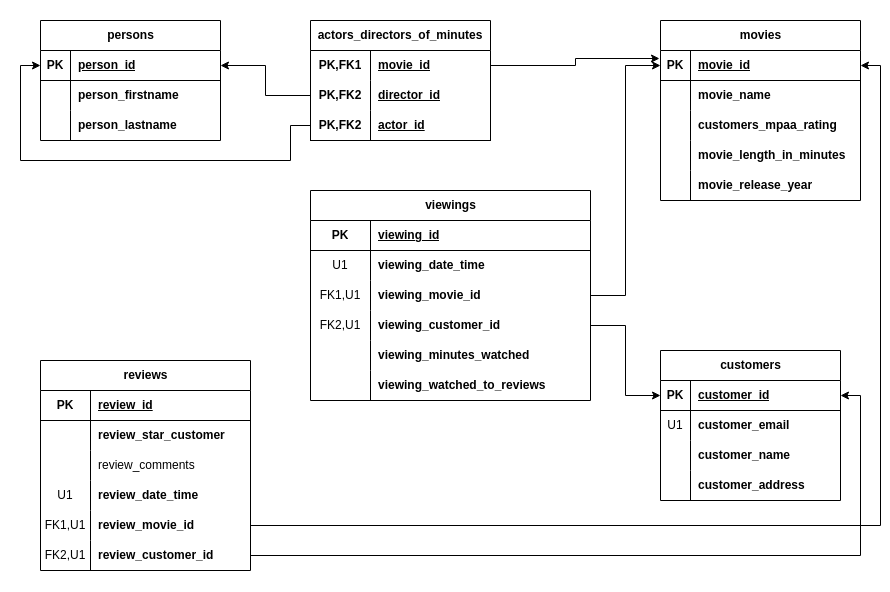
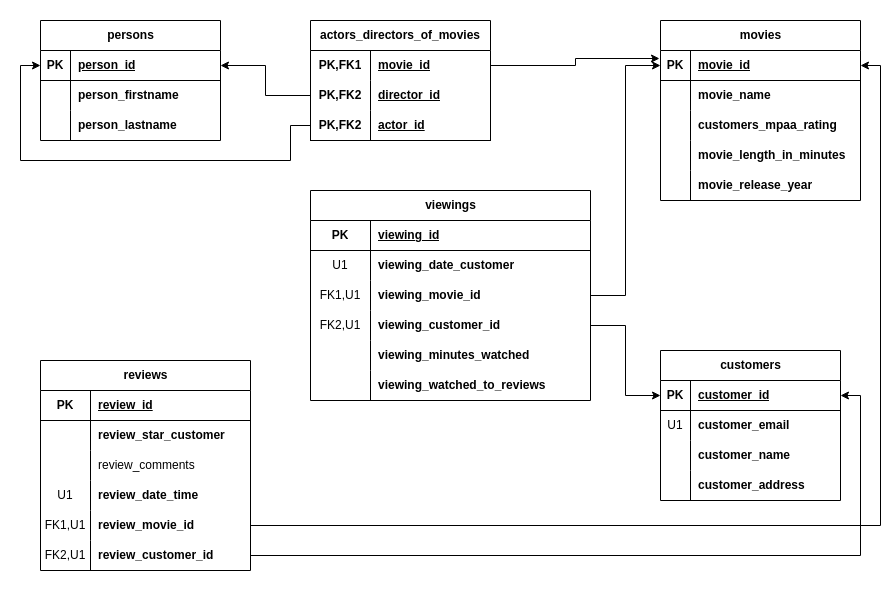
node "actors_directors_of_minutes": label "actors_directors_of_minutes" -> "actors_directors_of_movies"
node "viewing_date_time": label "viewing_date_time" -> "viewing_date_customer"
